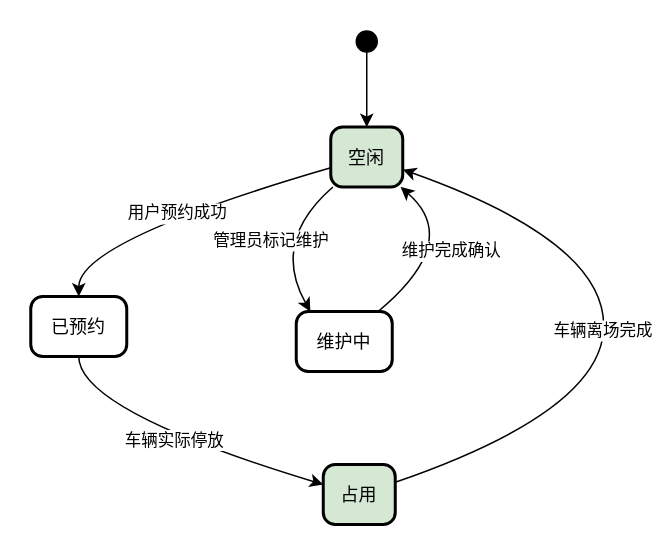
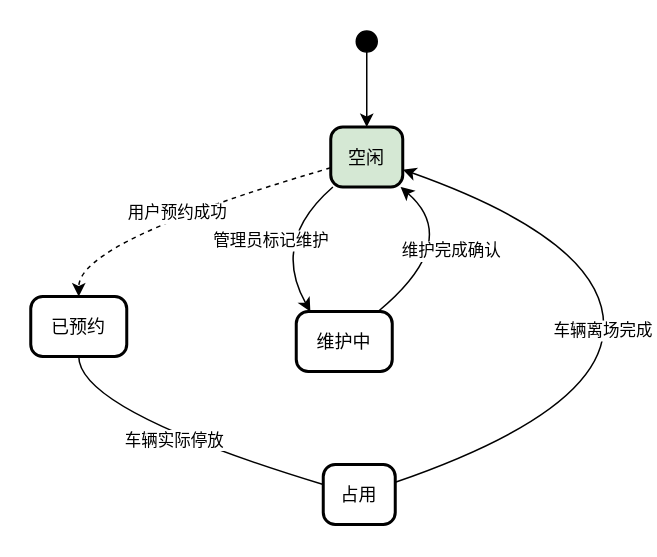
edge "空闲" -> "已预约": style solid -> dashed
edge "已预约" -> "占用": arrowhead classic -> none
node "占用": fillcolor #d5e8d4 -> #ffffff
